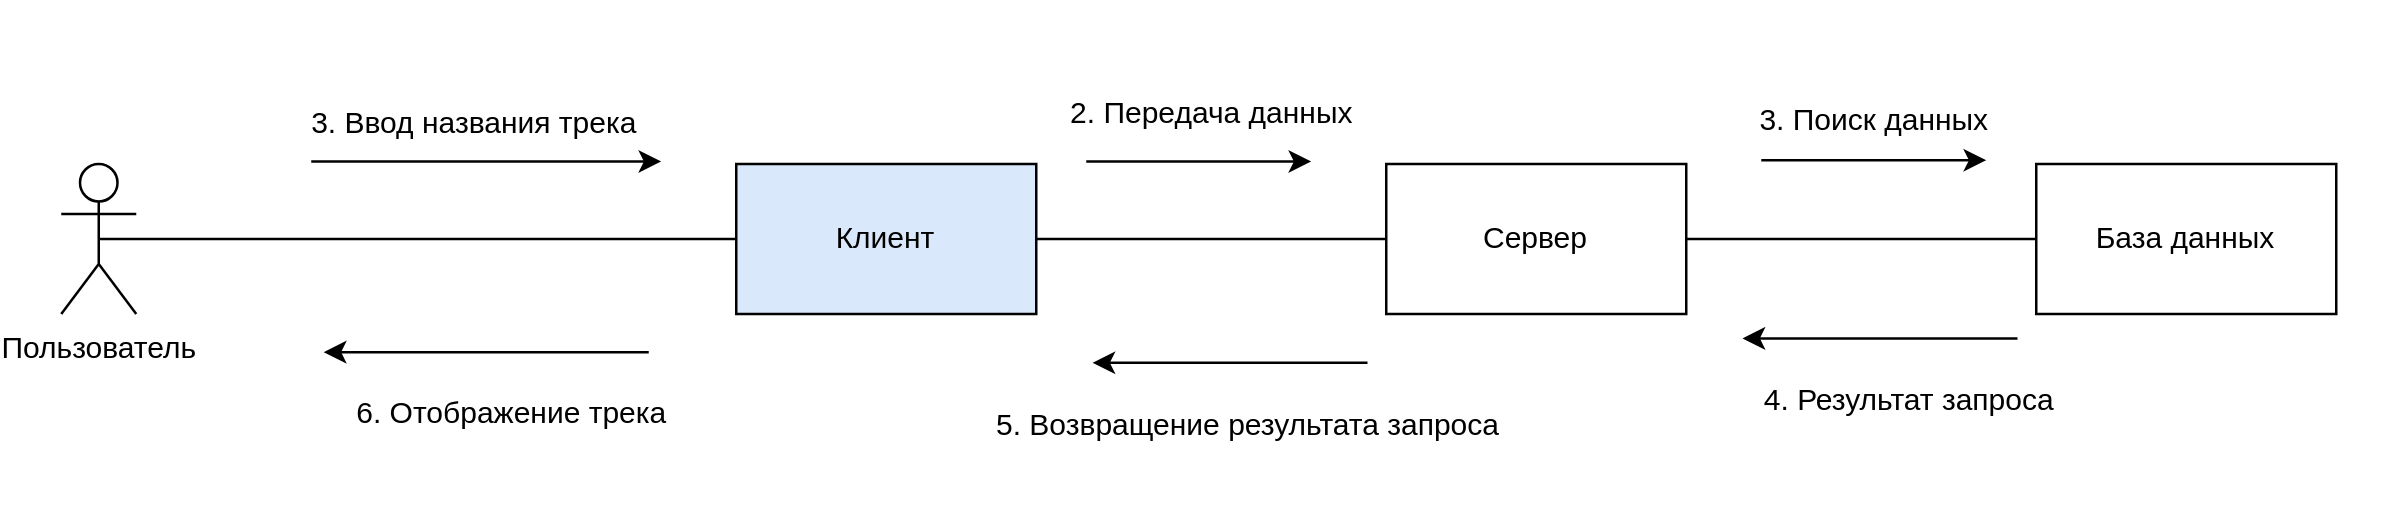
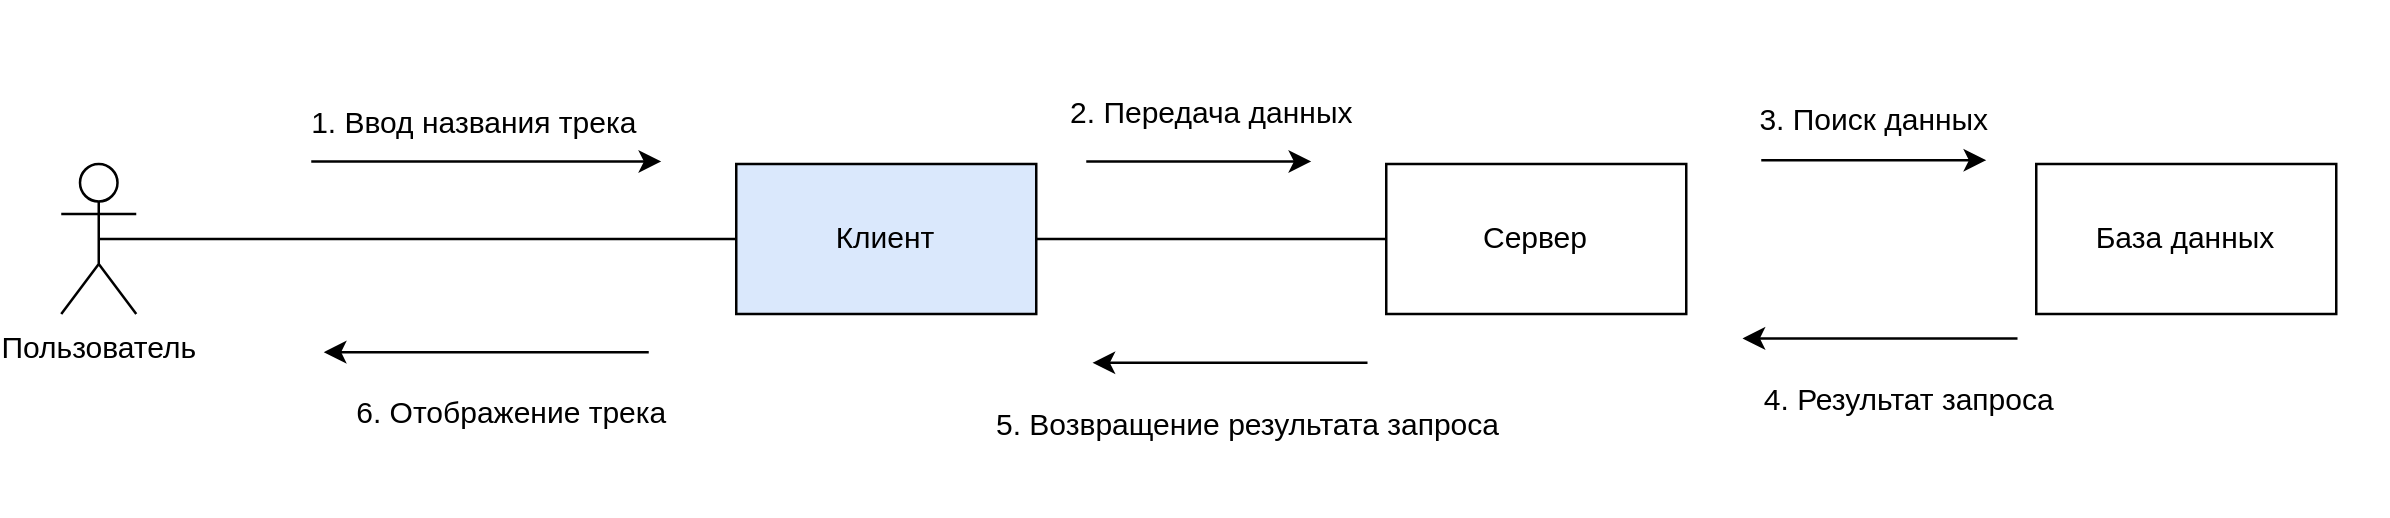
node "3. Ввод названия трека": label "3. Ввод названия трека" -> "1. Ввод названия трека"
edge "Сервер" -- "База данных": removed
